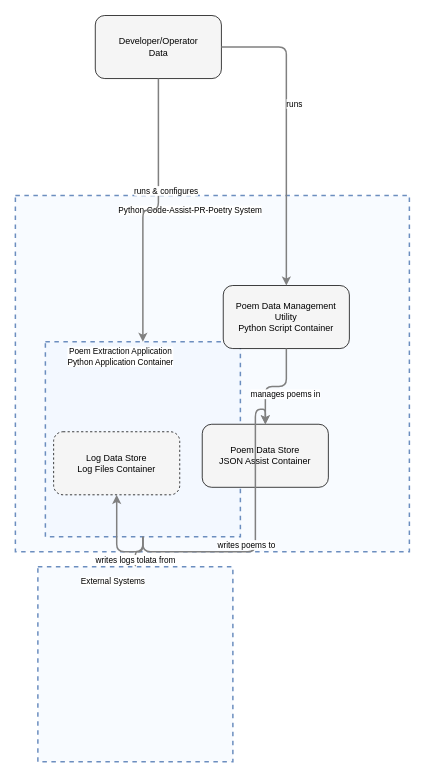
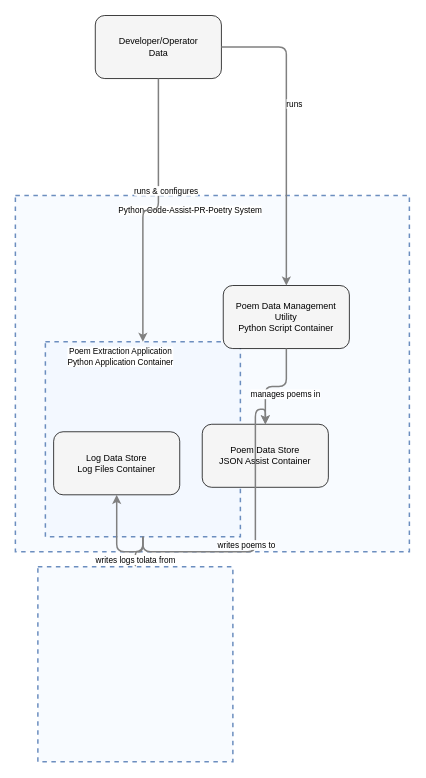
node "Log Data Store Log Files Container": style dashed -> solid
node "External Systems": removed
